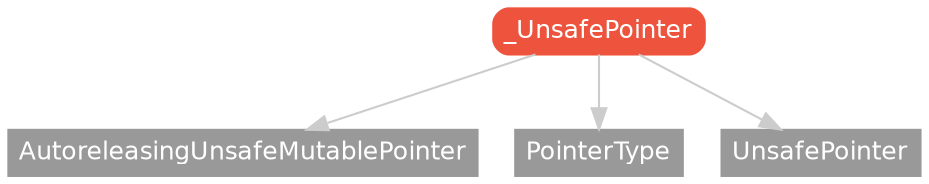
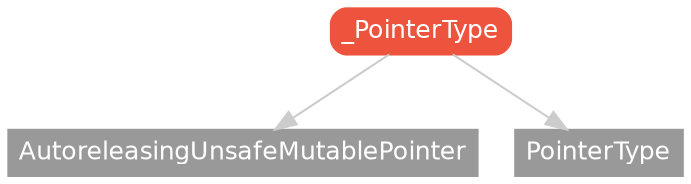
node "_UnsafePointer": label "_UnsafePointer" -> "_PointerType"
node "UnsafePointer": removed
